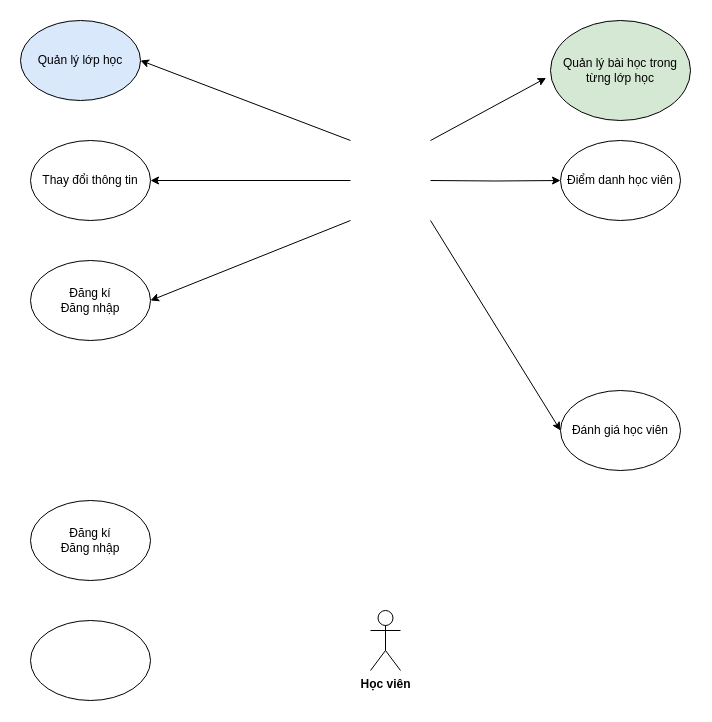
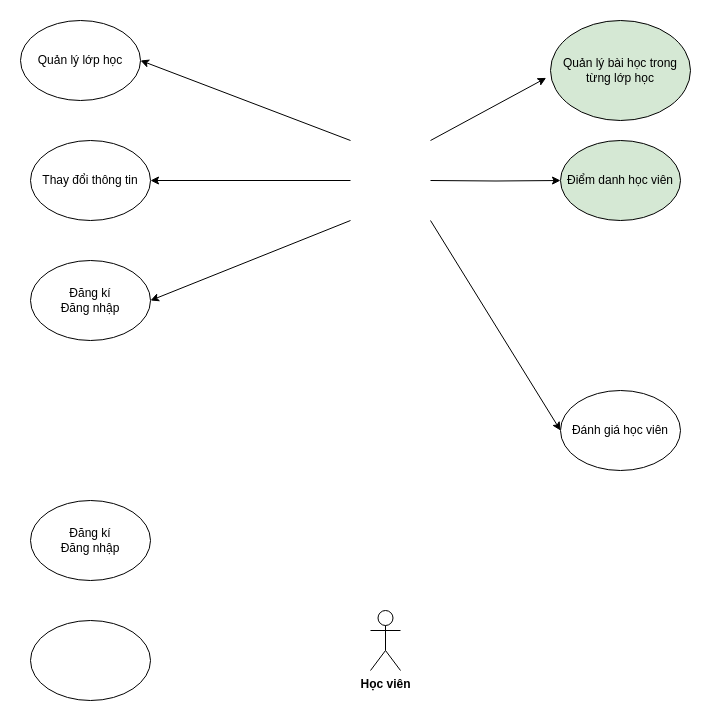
node "Quản lý lớp học": fillcolor #dae8fc -> #ffffff
node "Điểm danh học viên": fillcolor #ffffff -> #d5e8d4
